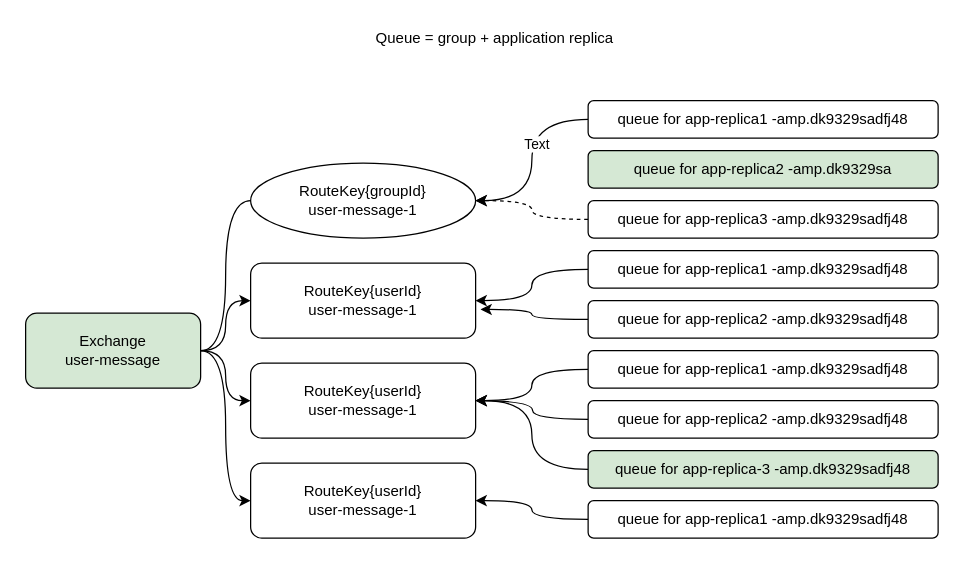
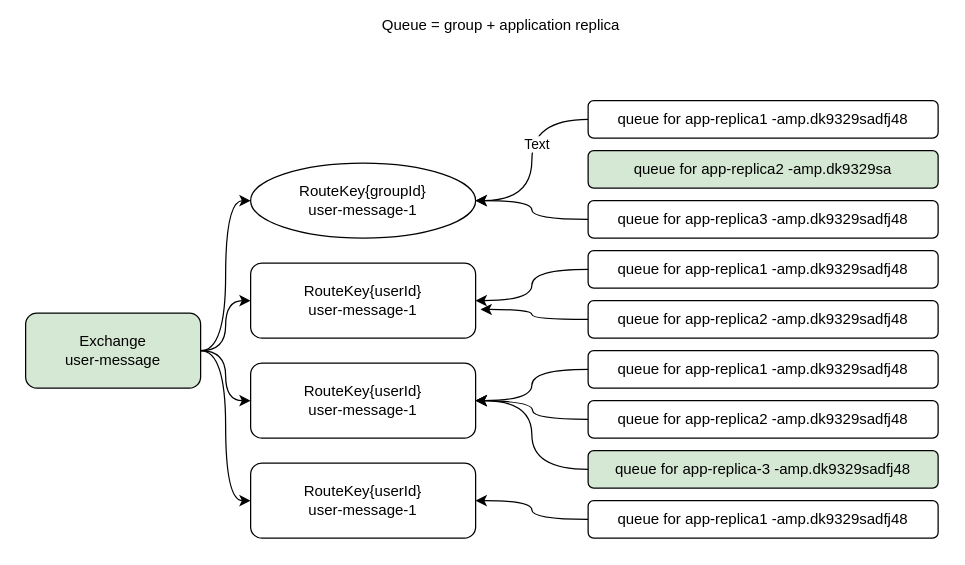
node "Queue = group + application replica": moved (495, 38) -> (501, 26)
edge "queue for app-replica3 -amp.dk9329sadfj48" -> "RouteKey{groupId} user-message-1": style dashed -> solid
edge "RouteKey{groupId} user-message-1" -- "Exchange user-message": arrowhead none -> classic
